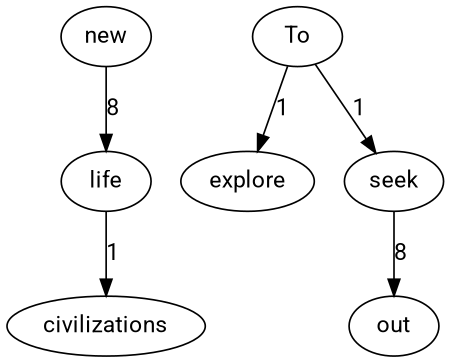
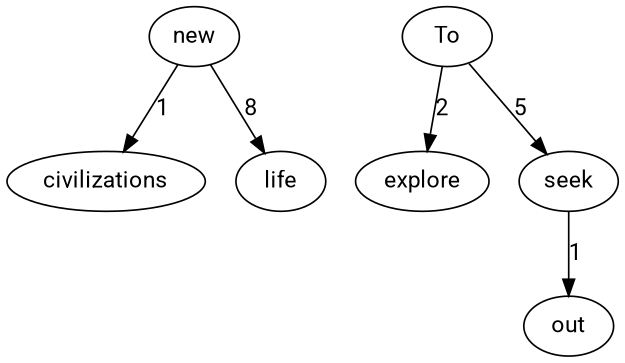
edge "To" -> "explore": label "1" -> "2"
edge "To" -> "seek": label "1" -> "5"
edge "life" -> "civilizations": now "new" -> "civilizations"
edge "seek" -> "out": label "8" -> "1"
